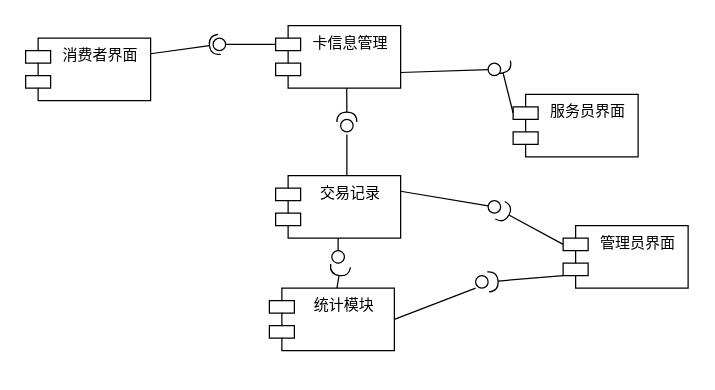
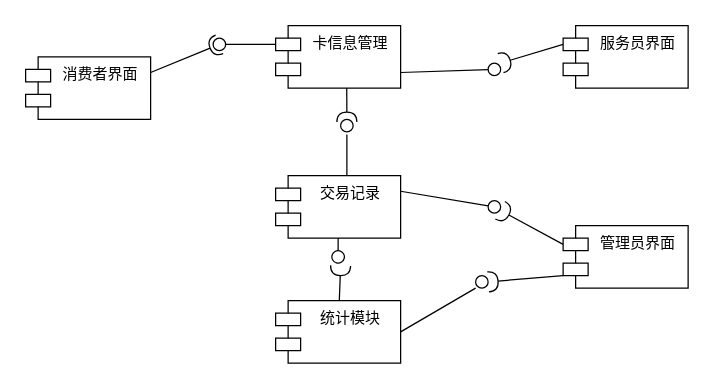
node "消费者界面": moved (88, 69) -> (88, 88)
node "服务员界面": moved (576, 126) -> (626, 57)
node "统计模块": moved (332, 319) -> (338, 332)
